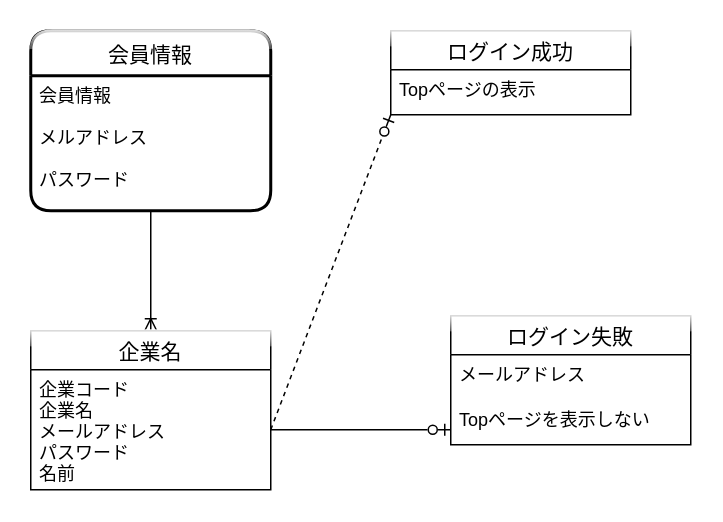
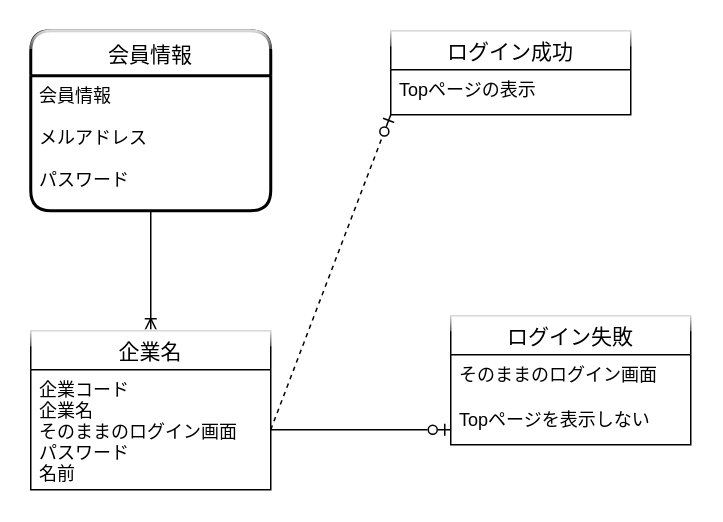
node "メールアドレス": label "メールアドレス" -> "そのままのログイン画面"
node "企業コード 企業名 メールアドレス パスワード 名前": label "企業コード 企業名 メールアドレス パスワード 名前" -> "企業コード 企業名 そのままのログイン画面 パスワード 名前"
